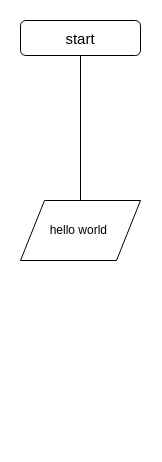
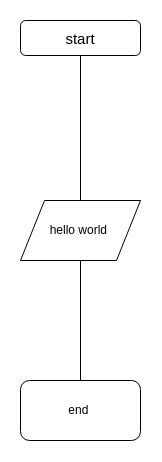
edge "hello world" -- "end": added
node "end": added
